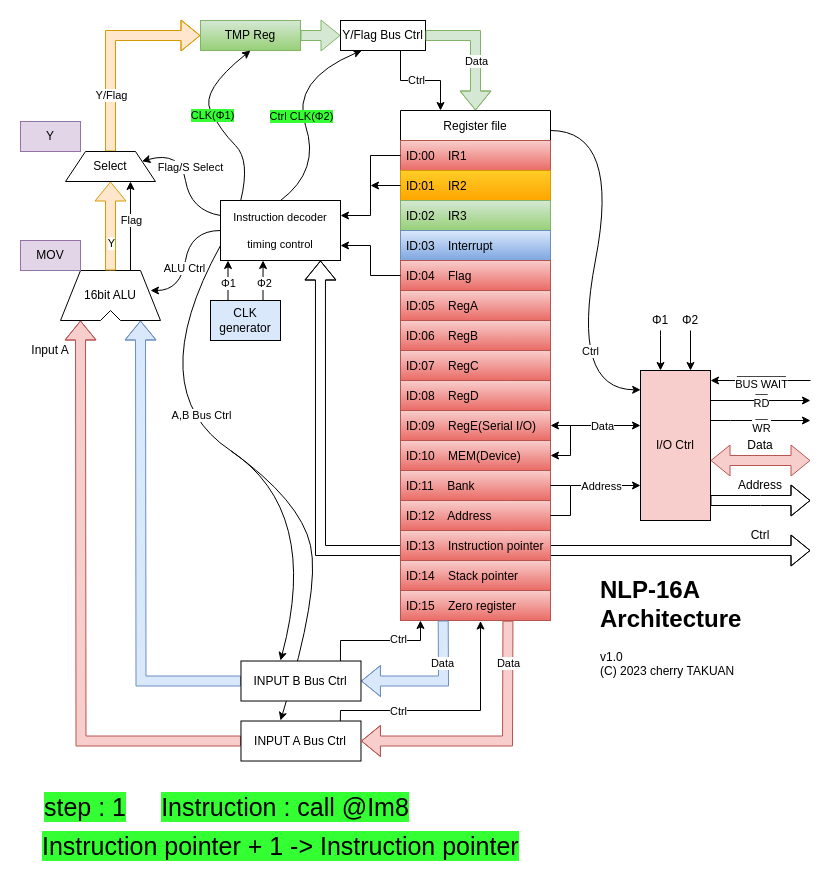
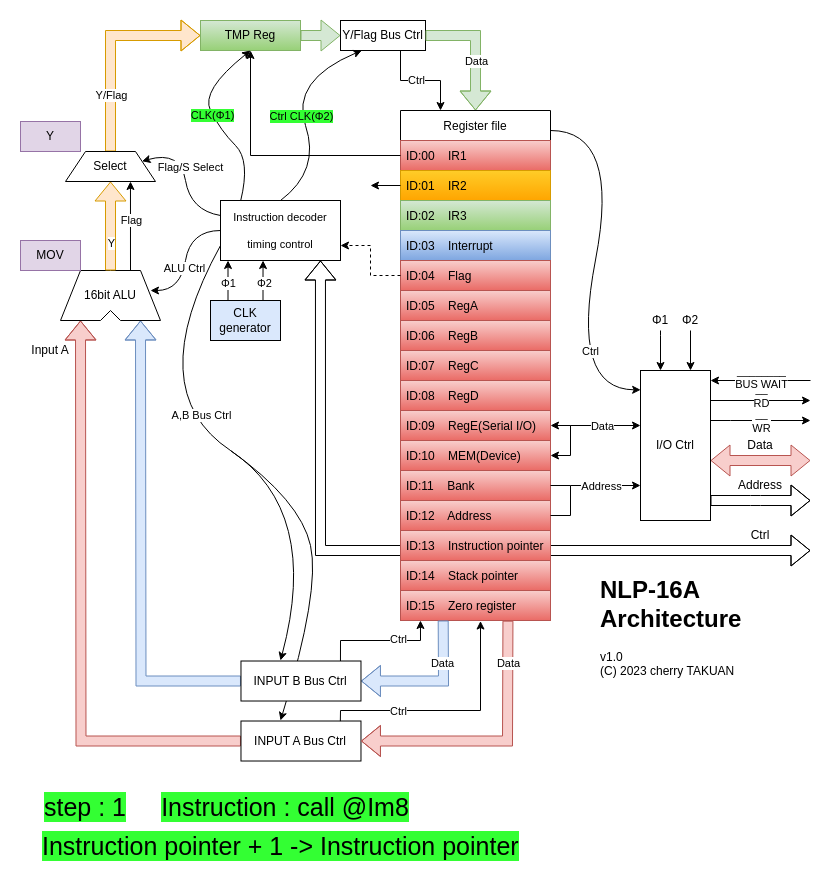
edge "ID:00 IR1" -> "Instruction decoder timing control": now "ID:00 IR1" -> "TMP Reg"
edge "ID:04 Flag" -> "Instruction decoder timing control": style solid -> dashed
node "I/O Ctrl": fillcolor #f8cecc -> #ffffff
